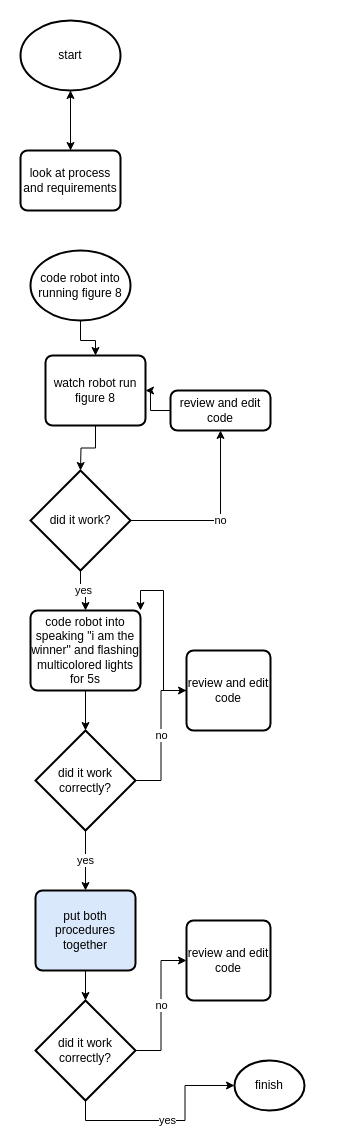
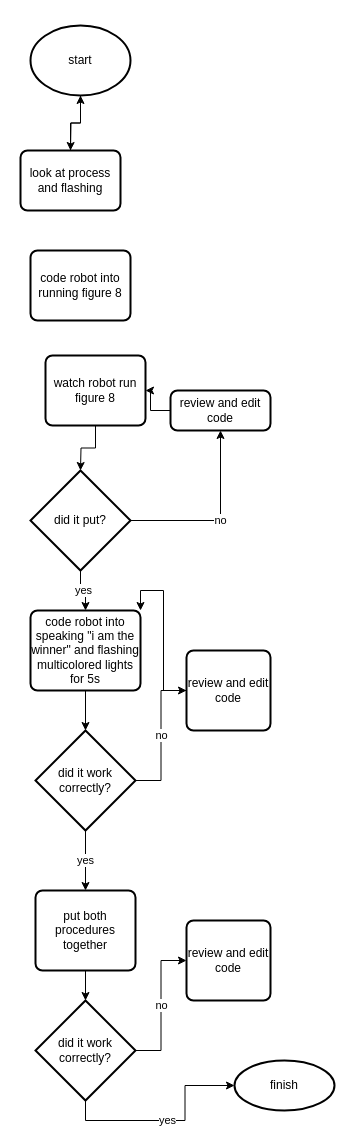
node "start": moved (71, 56) -> (81, 61)
node "look at process and requirements": label "look at process and requirements" -> "look at process and flashing"
node "code robot into running figure 8": shape ellipse -> rounded rectangle
edge "code robot into running figure 8" -> "watch robot run figure 8": removed
node "did it work?": label "did it work?" -> "did it put?"
node "put both procedures together": fillcolor #dae8fc -> #ffffff
node "finish": size 70x50 -> 100x50
